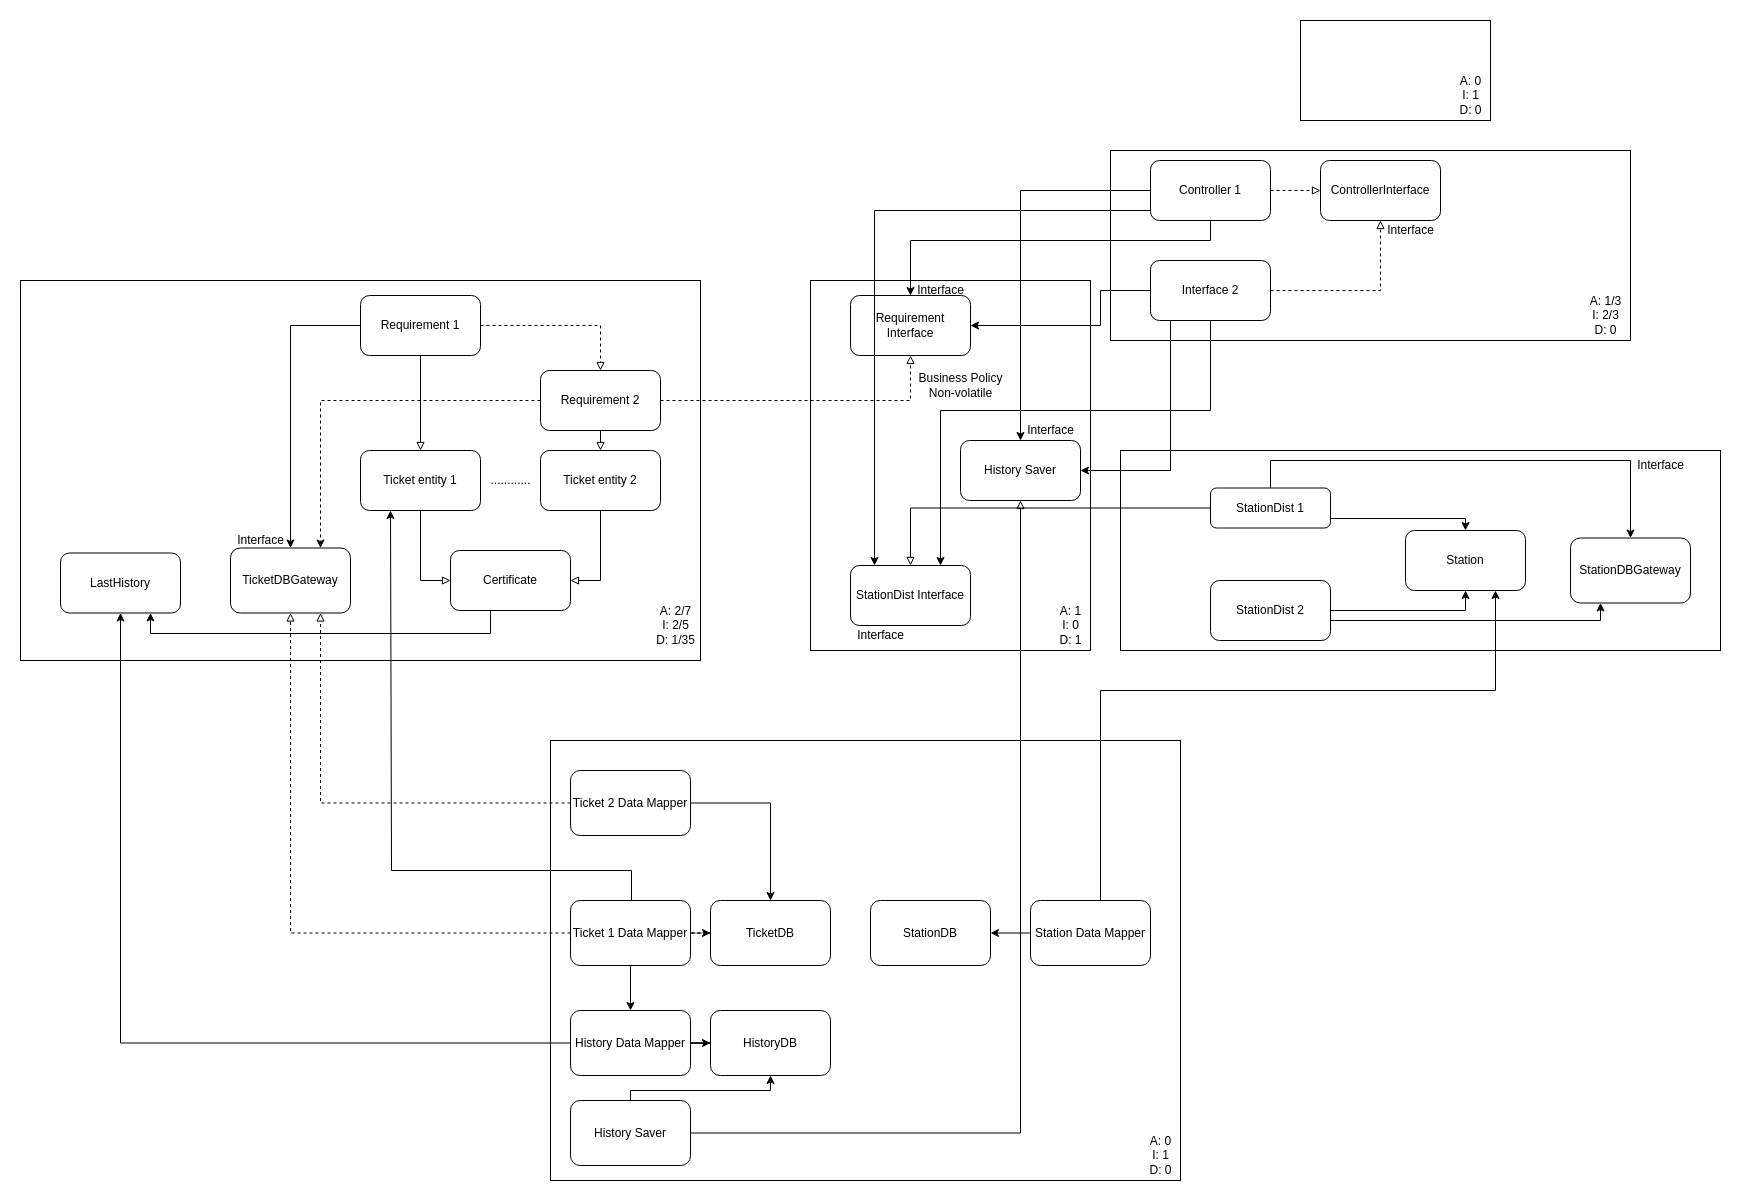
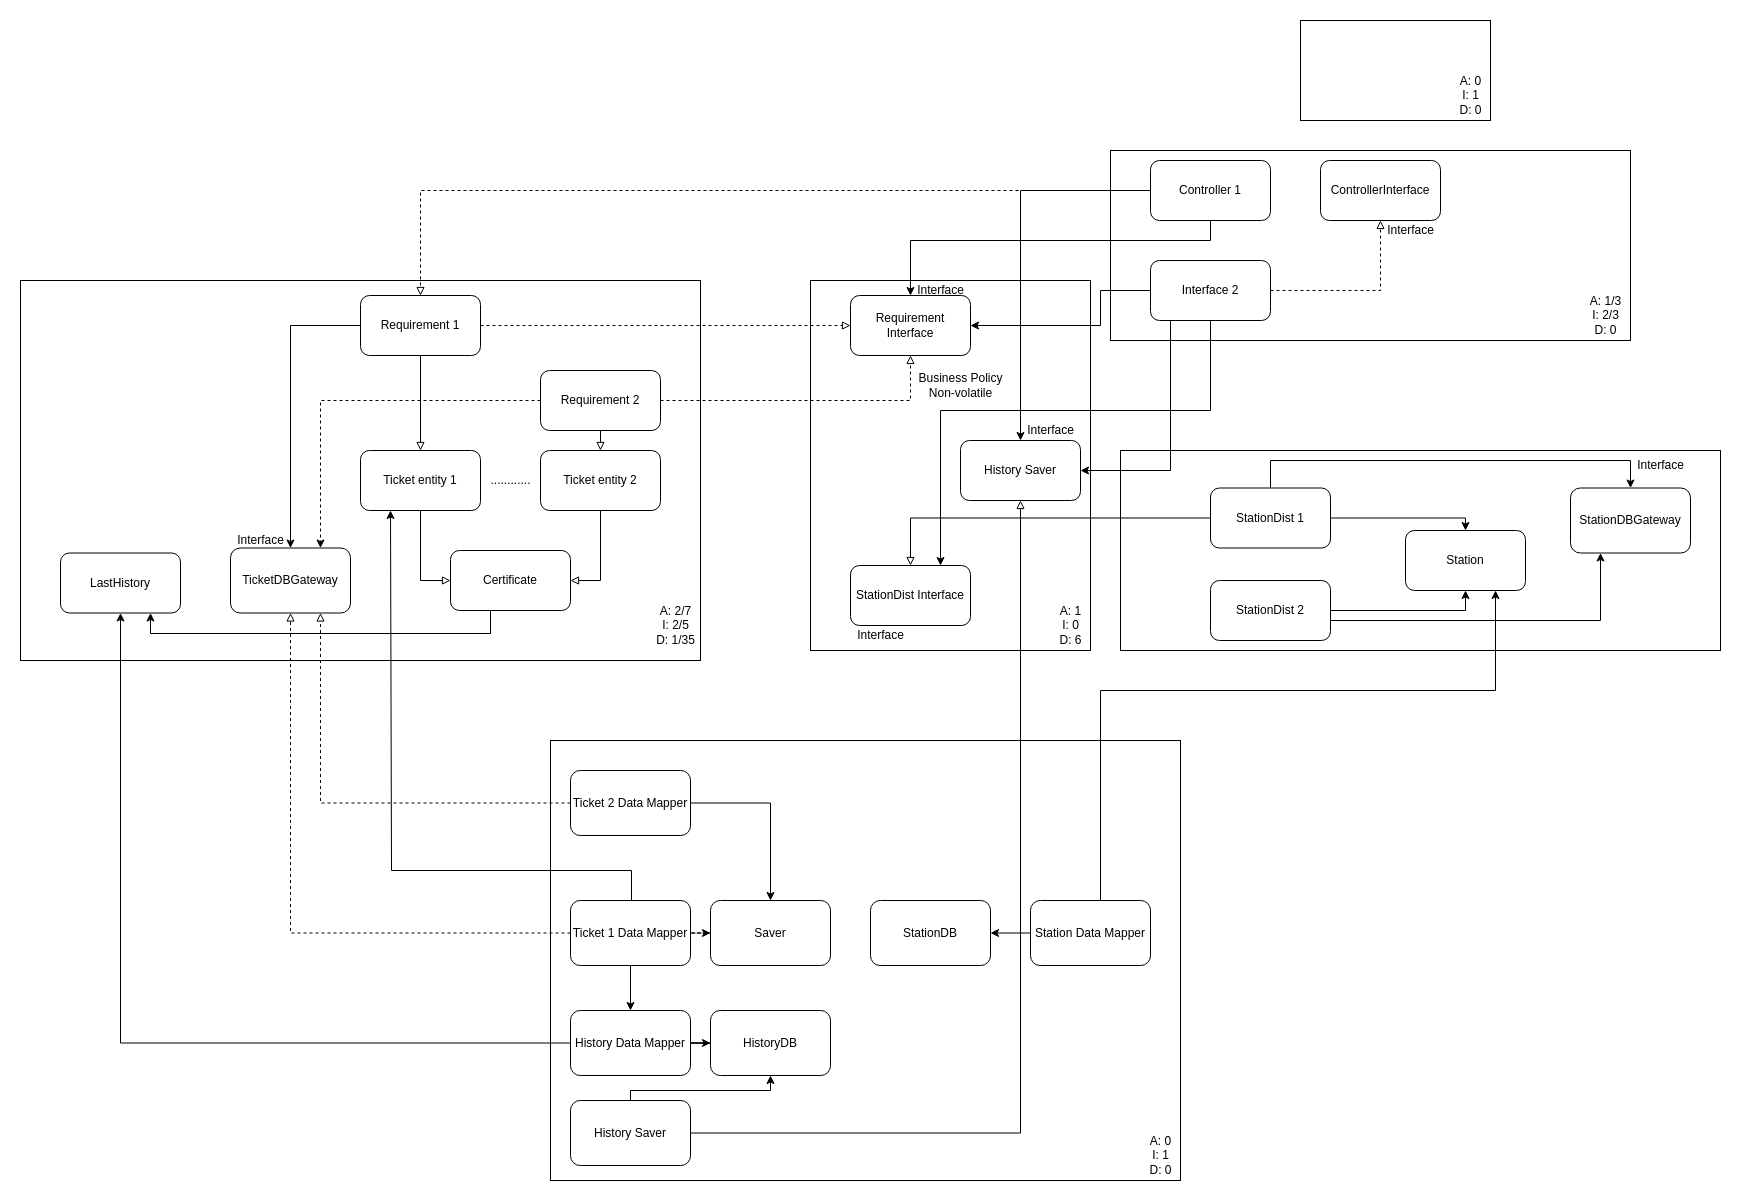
edge "Controller 1" -> "ControllerInterface": now "Controller 1" -> "Requirement 1"
edge "Controller 1" -> "StationDist Interface": removed
edge "Requirement 1" -> "Requirement 2": now "Requirement 1" -> "Requirement Interface"
node "StationDist 1": size 120x40 -> 120x60
node "StationDBGateway": moved (1631, 571) -> (1631, 521)
node "A: 1 I: 0 D: 1": label "A: 1 I: 0 D: 1" -> "A: 1 I: 0 D: 6"
node "TicketDB": label "TicketDB" -> "Saver"
